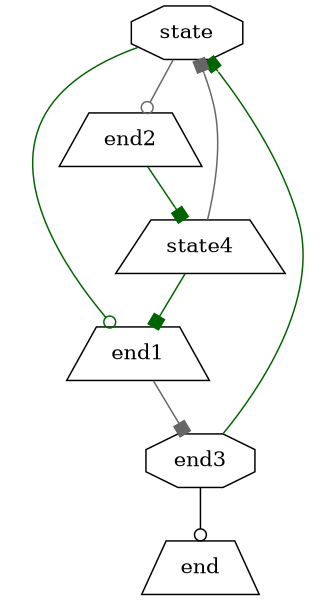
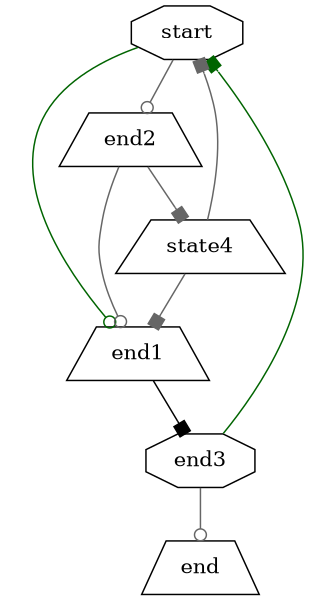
node "state": label "state" -> "start"
edge "end2" -> "state4": color darkgreen -> gray40
edge "end2" -> "end1": added
edge "state4" -> "end1": color darkgreen -> gray40
edge "end1" -> "end3": color gray40 -> black
edge "end3" -> "end": color black -> gray40
